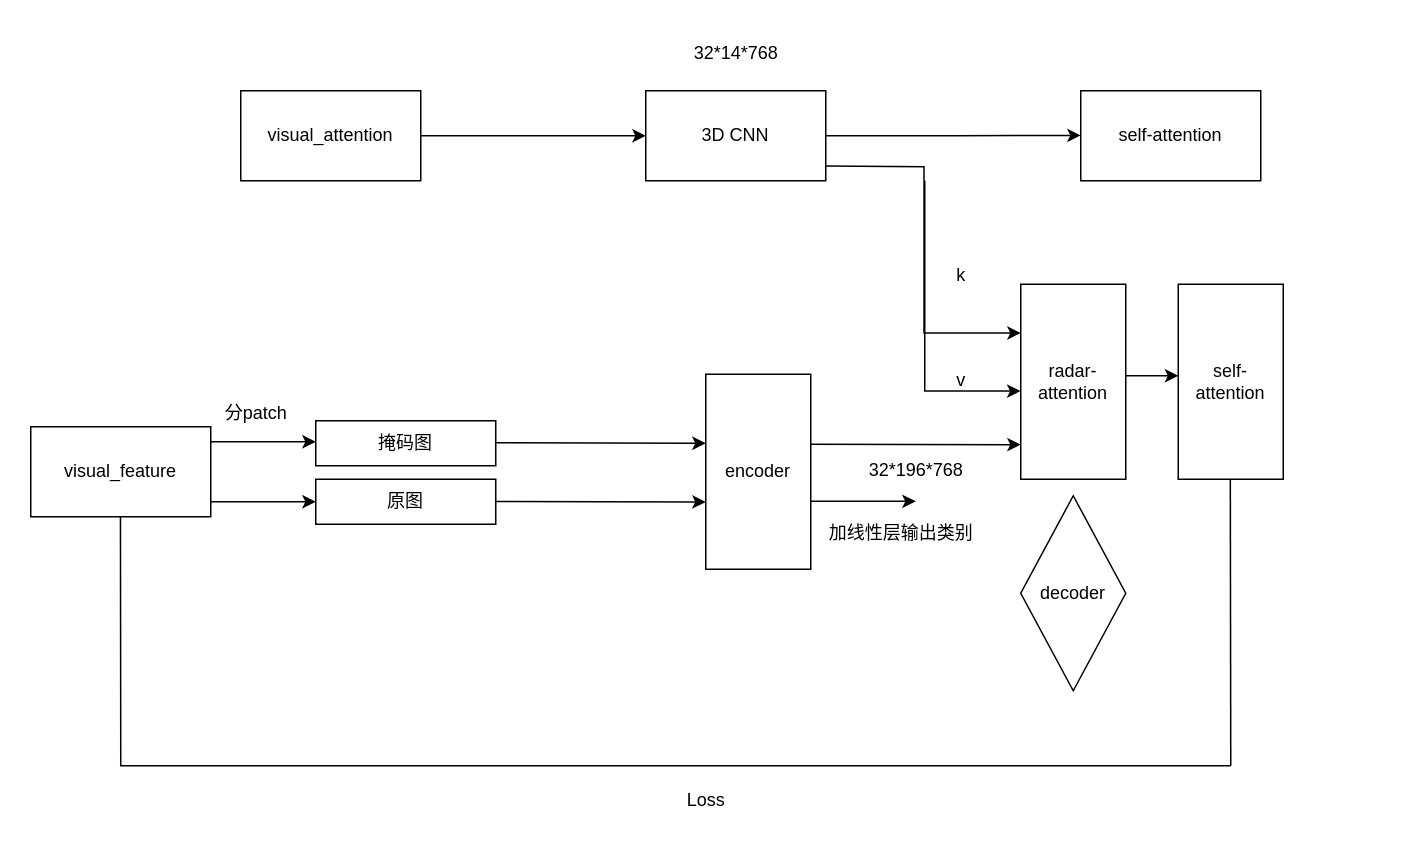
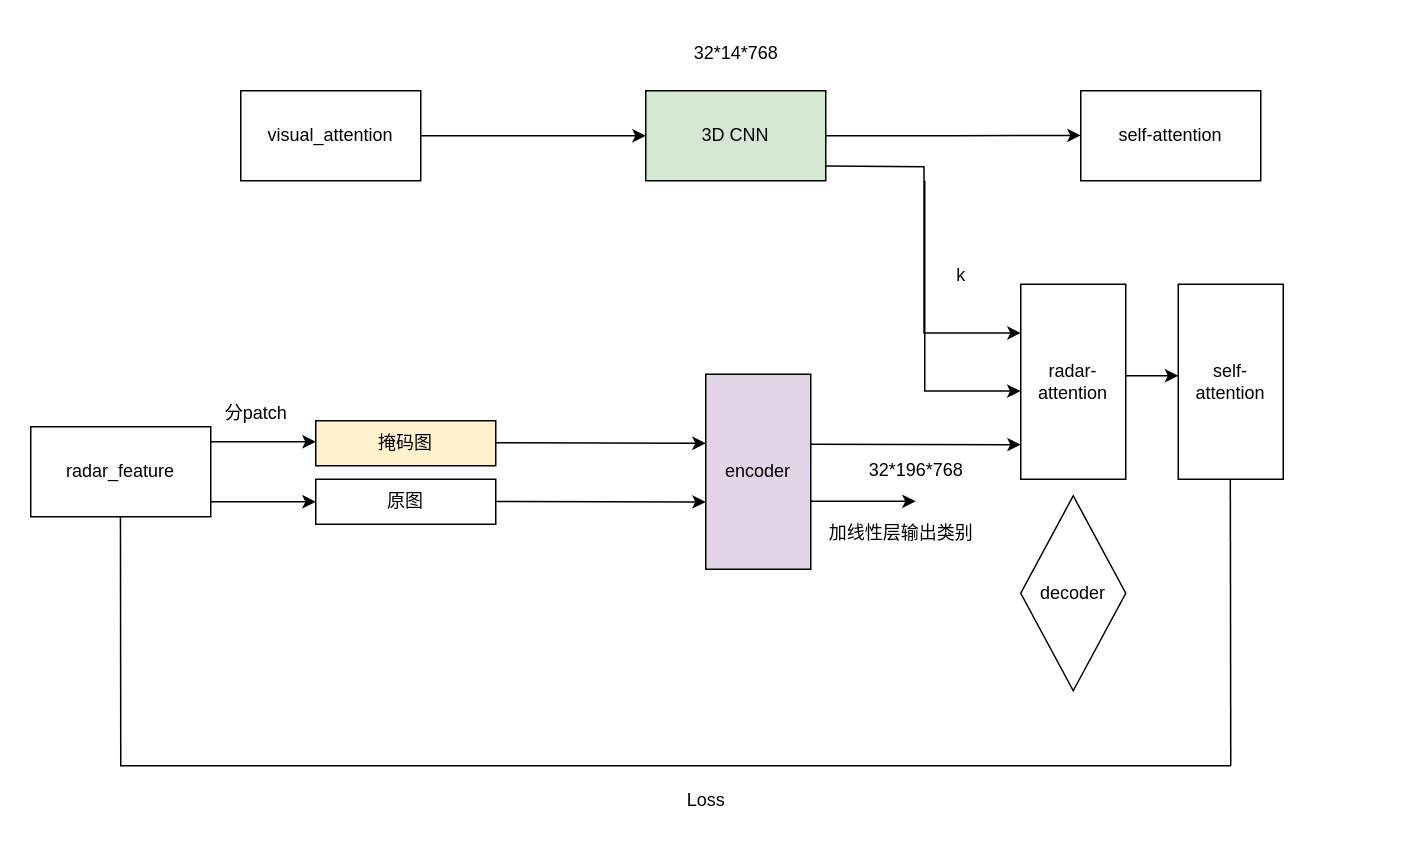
node "3D CNN": fillcolor #ffffff -> #d5e8d4
node "v": removed
node "掩码图": fillcolor #ffffff -> #fff2cc
node "visual_feature": label "visual_feature" -> "radar_feature"
node "encoder": fillcolor #ffffff -> #e1d5e7
